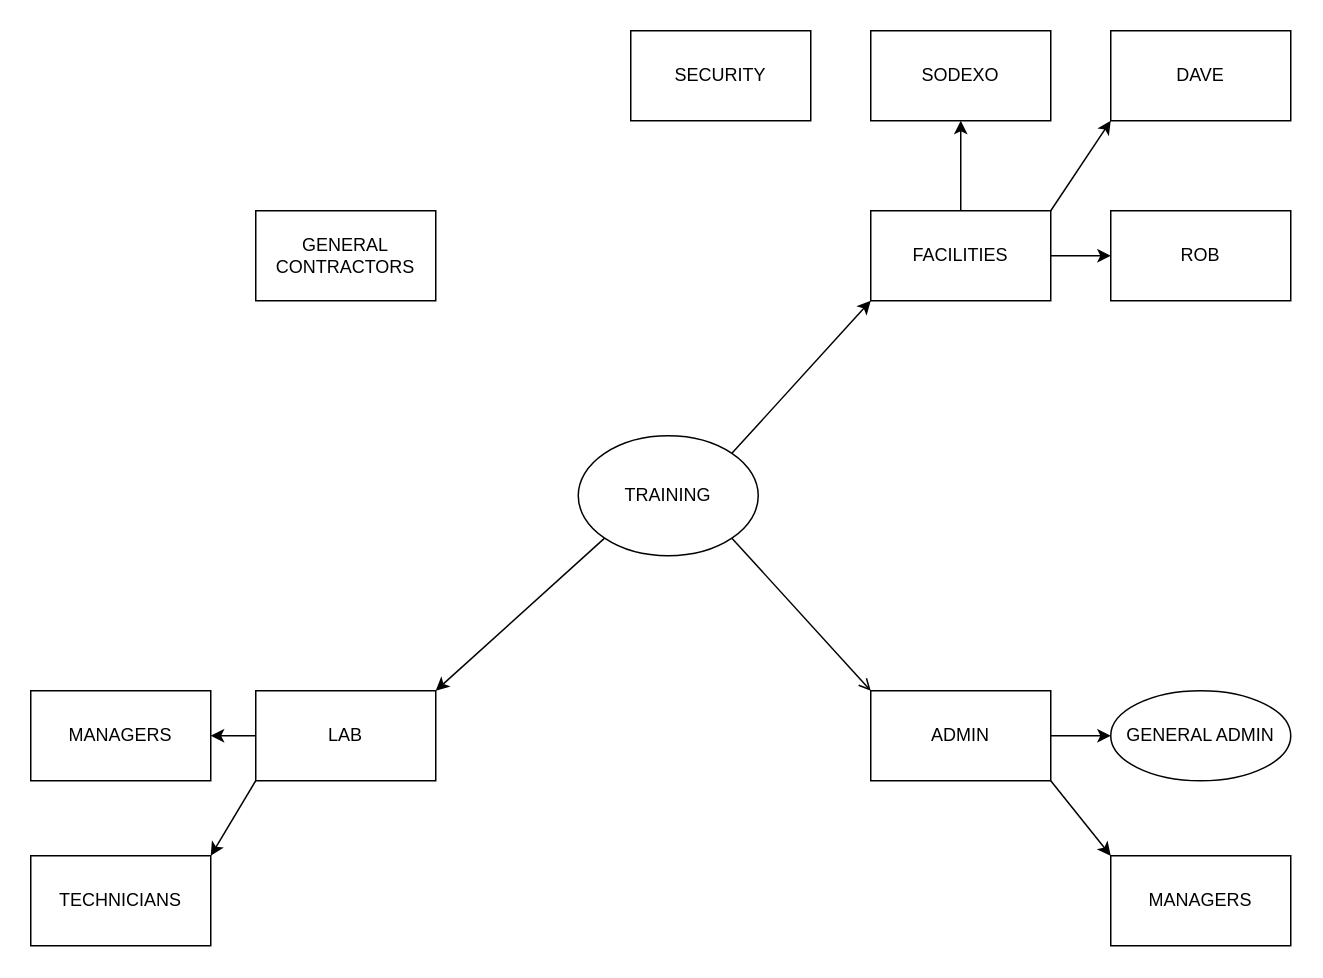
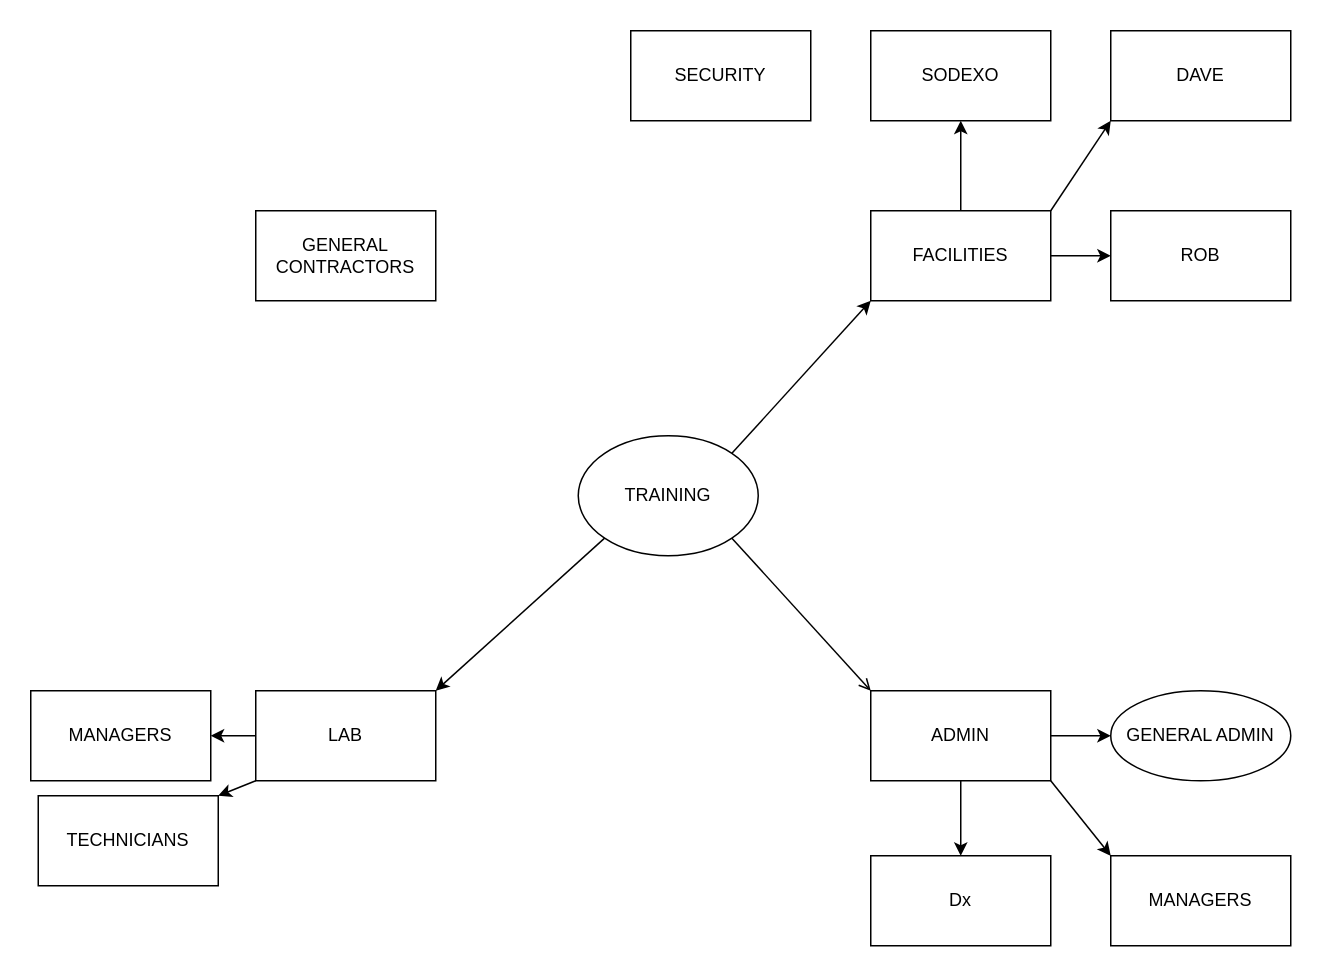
edge "ADMIN" -> "Dx": added
node "TECHNICIANS": moved (121, 901) -> (128, 841)
node "Dx": added
